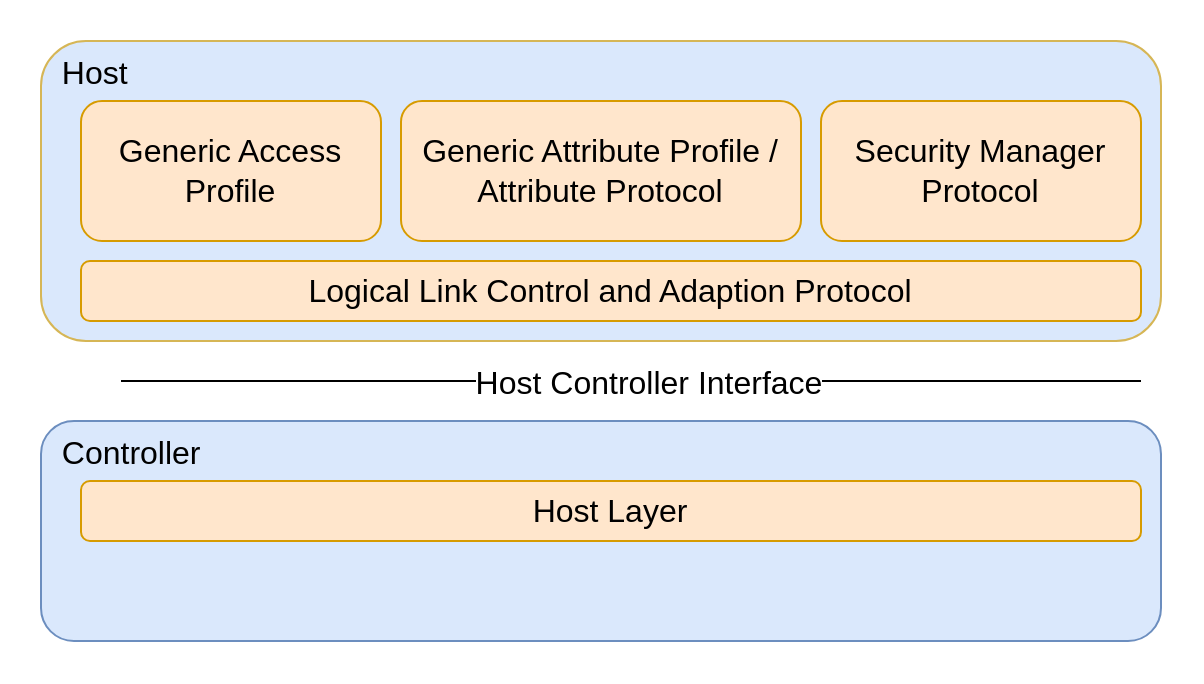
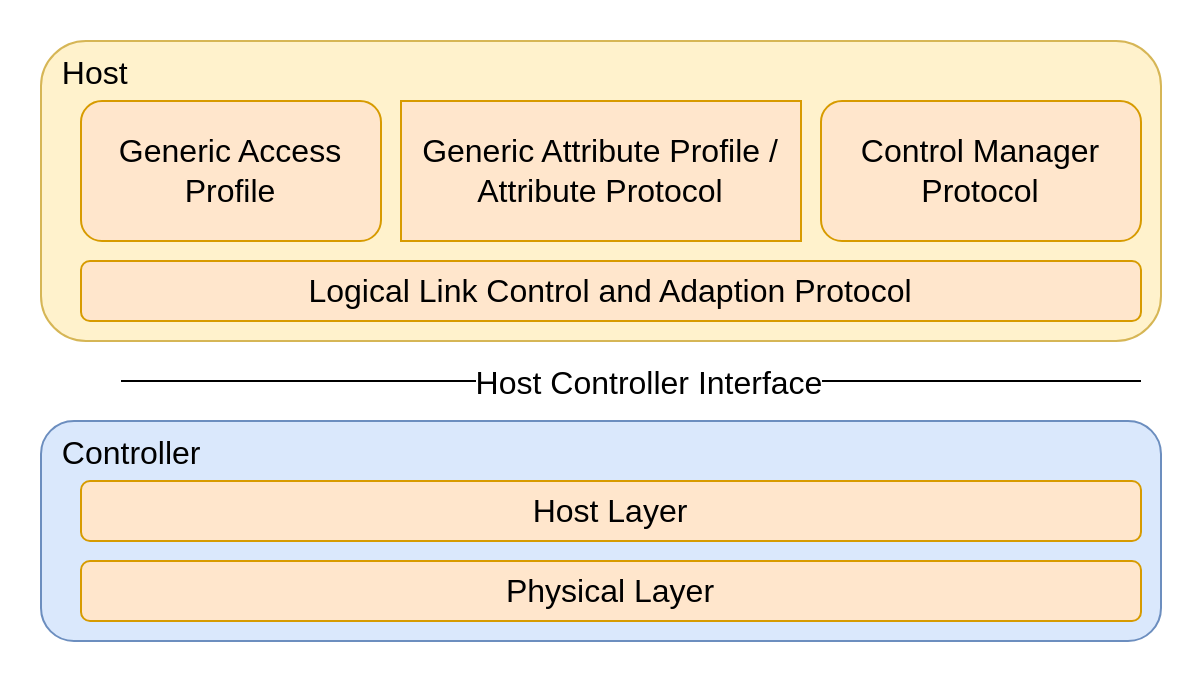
node "Host": fillcolor #dae8fc -> #fff2cc
node "Generic Attribute Profile / Attribute Protocol": shape rounded rectangle -> rectangle
node "Security Manager Protocol": label "Security Manager Protocol" -> "Control Manager Protocol"
node "Physical Layer": added
